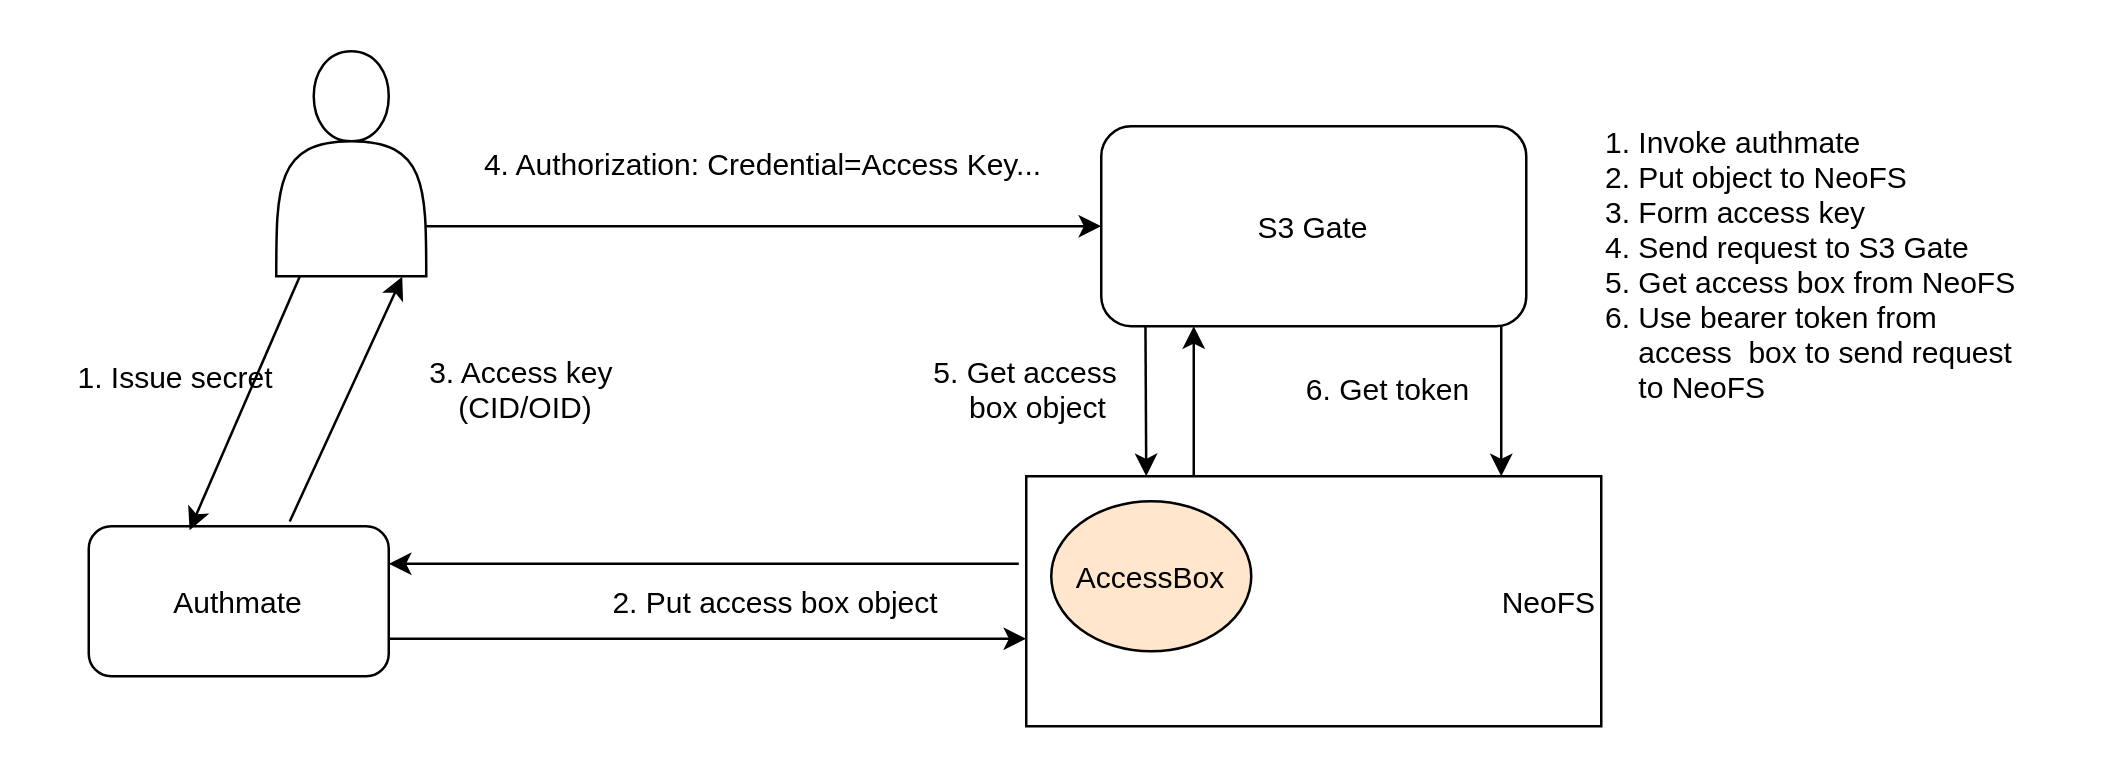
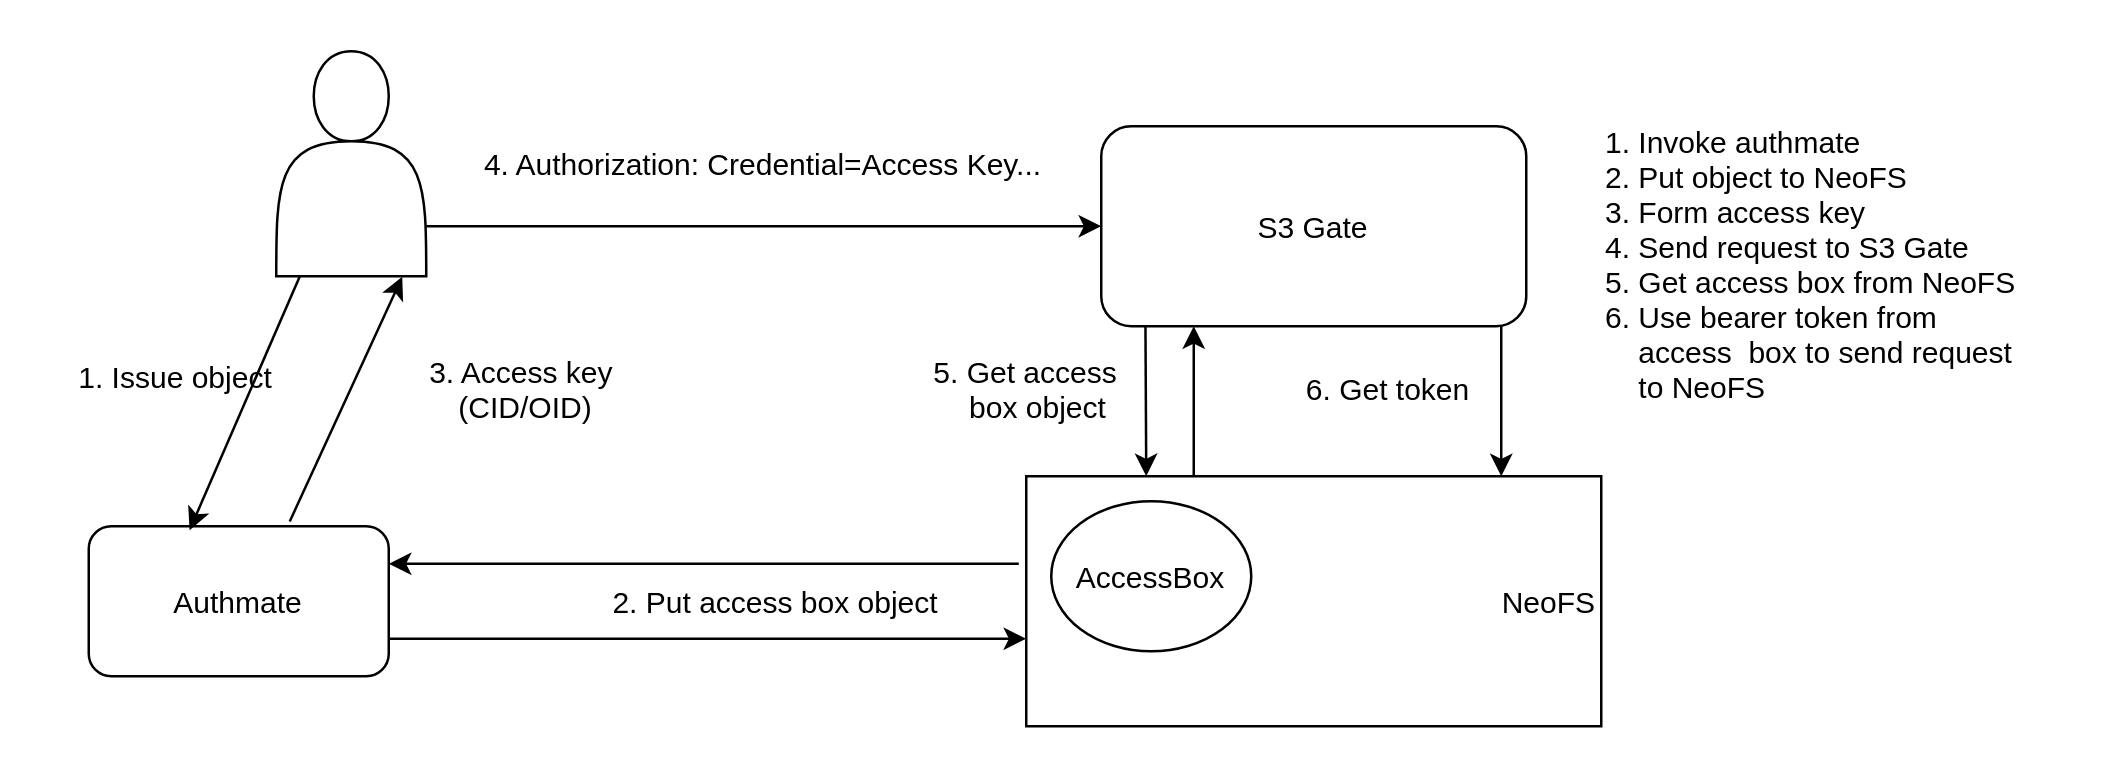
node "1. Issue secret": label "1. Issue secret" -> "1. Issue object"
node "AccessBox": fillcolor #ffe6cc -> #ffffff
